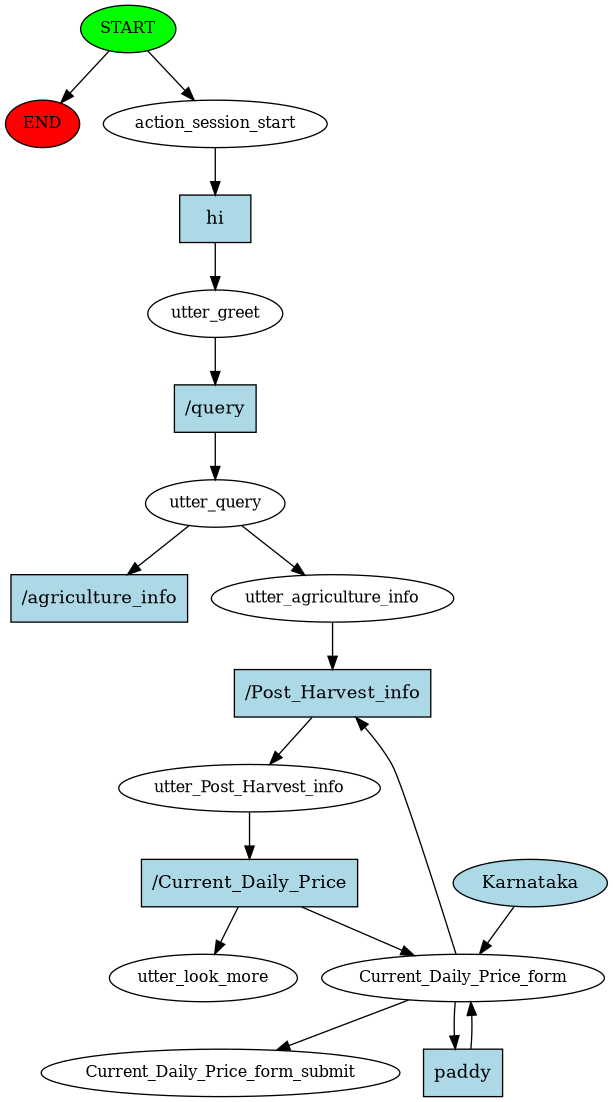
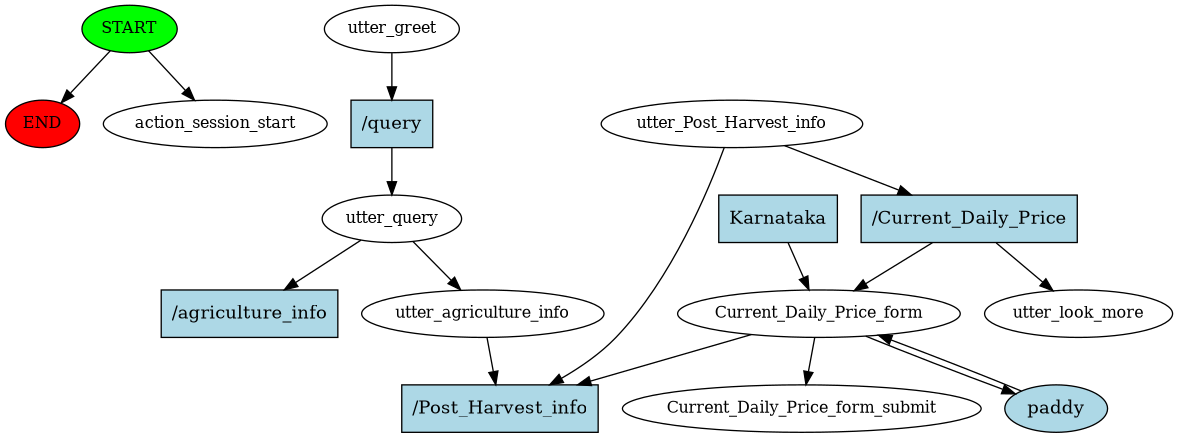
node "hi": removed
edge "/Post_Harvest_info" -> "utter_Post_Harvest_info": reversed
node "Karnataka": shape ellipse -> box
node "paddy": shape box -> ellipse
